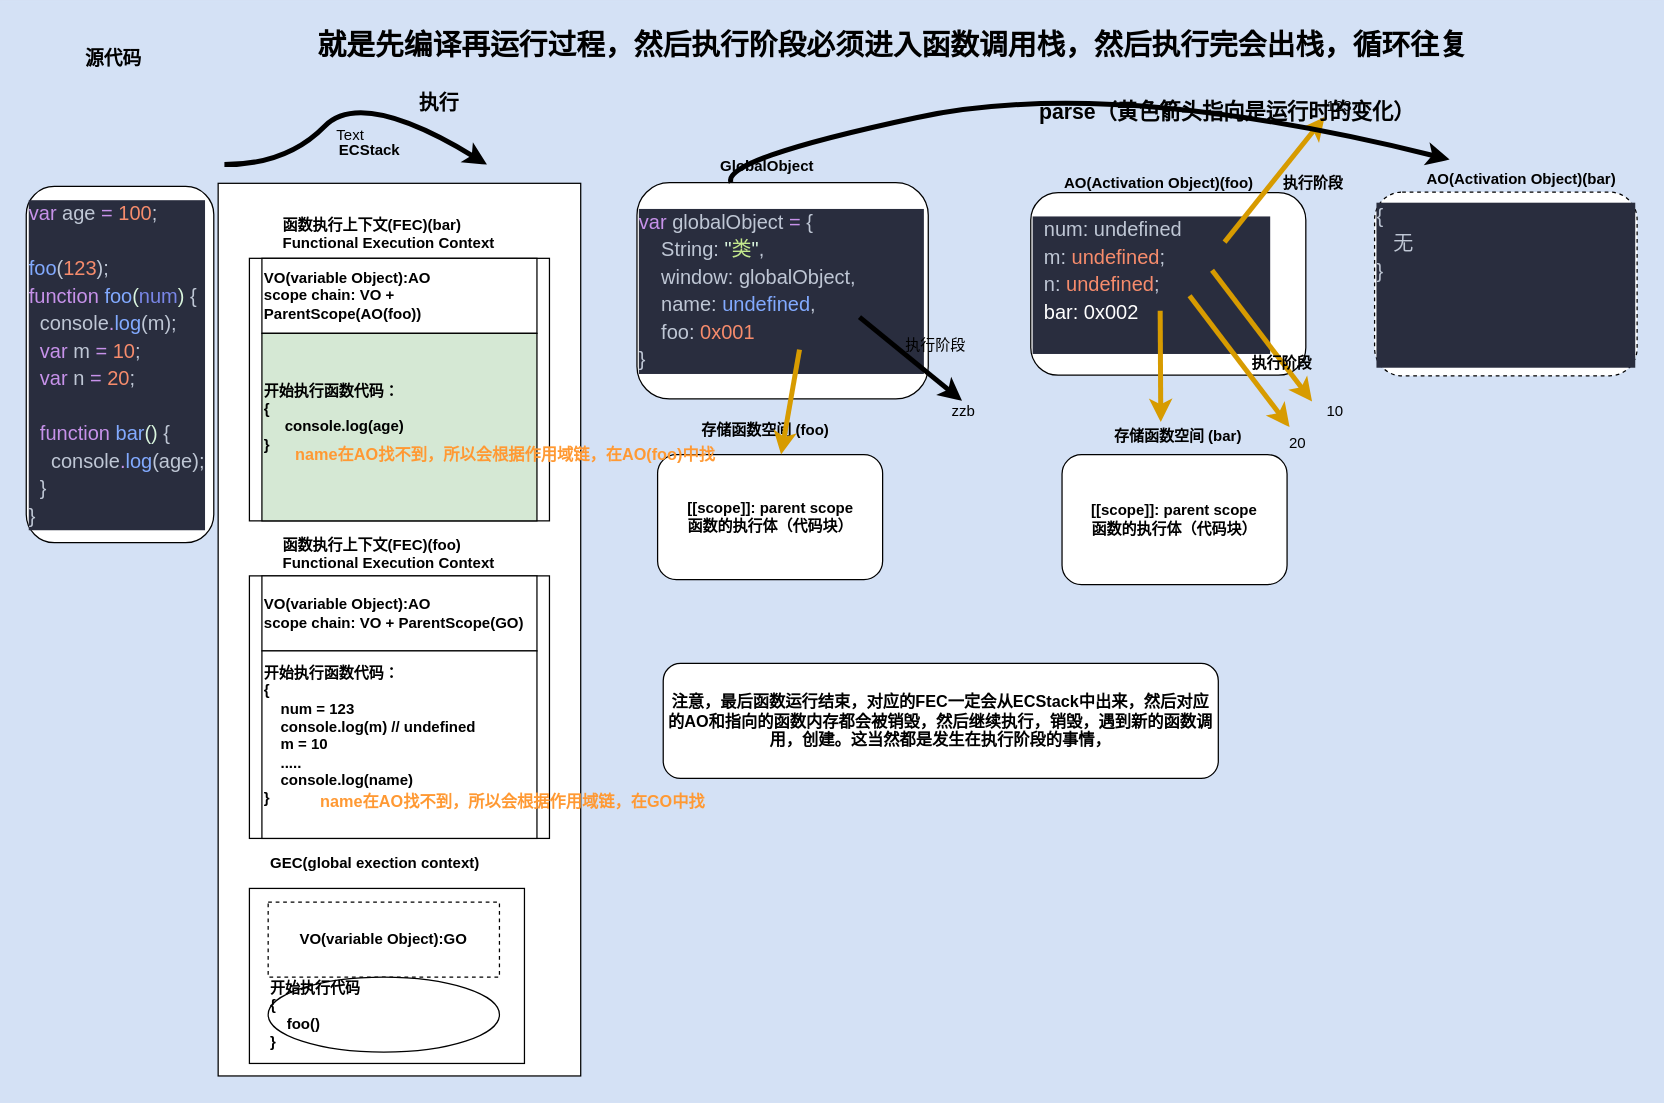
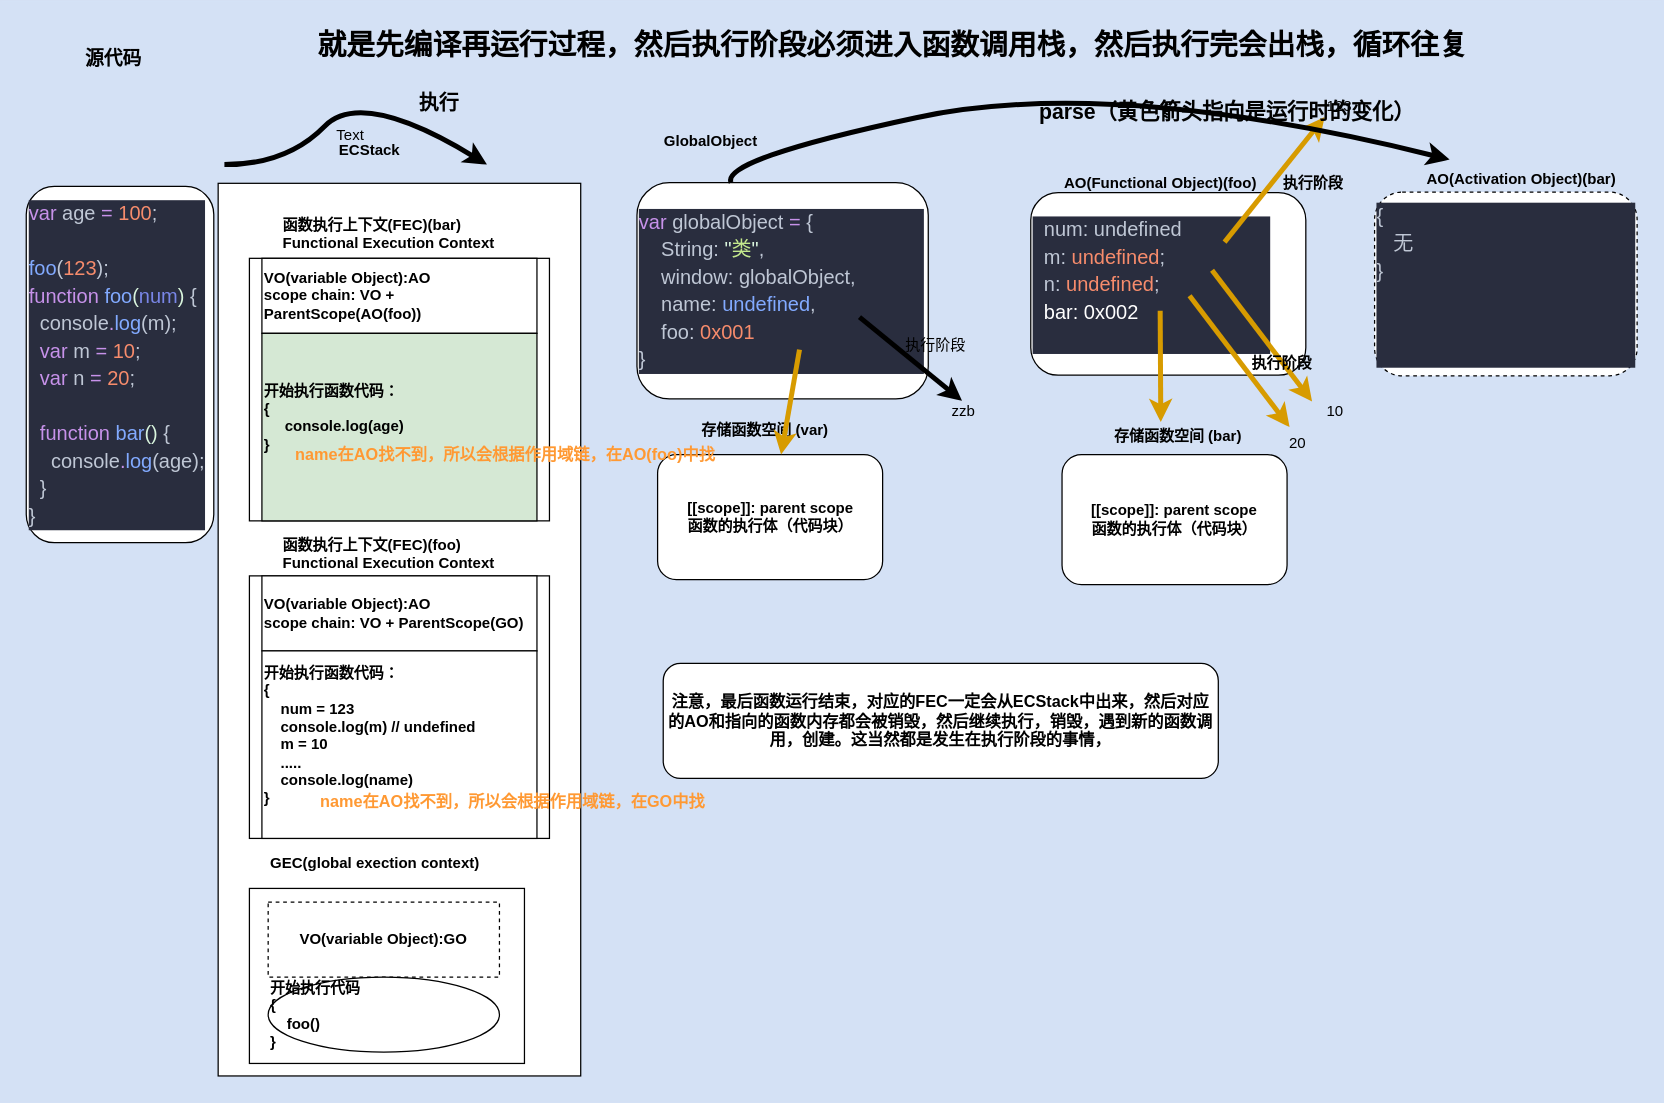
node "GlobalObject": moved (774, 167) -> (718, 142)
node "AO(Activation Object)(foo)": label "AO(Activation Object)(foo)" -> "AO(Functional Object)(foo)"
node "存储函数空间 (foo)": label "存储函数空间 (foo)" -> "存储函数空间 (var)"
